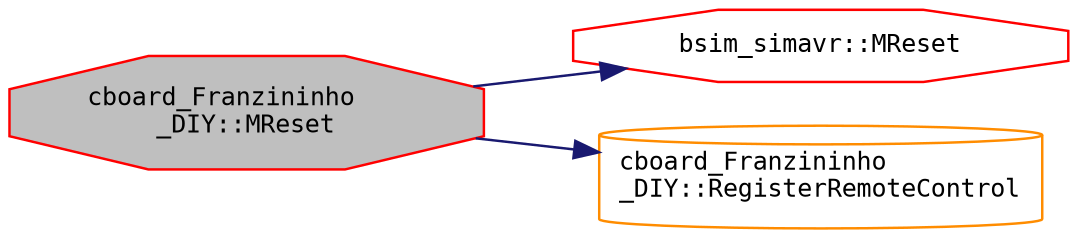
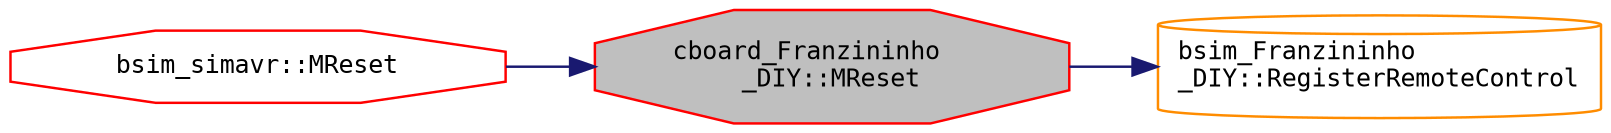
edge "cboard_Franzininho _DIY::MReset" -> "bsim_simavr::MReset": reversed
node "cboard_Franzininho _DIY::RegisterRemoteControl": label "cboard_Franzininho _DIY::RegisterRemoteControl" -> "bsim_Franzininho _DIY::RegisterRemoteControl"
